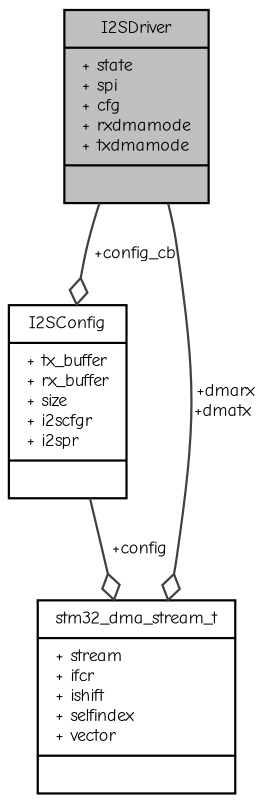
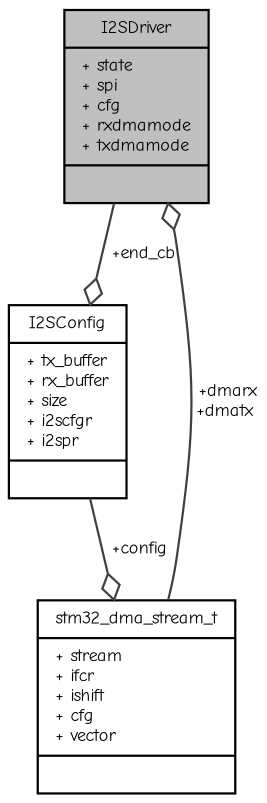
edge "I2SDriver" -> "I2SConfig": label " +config_cb" -> " +end_cb"
edge "I2SDriver" -> "stm32_dma_stream_t": reversed
node "stm32_dma_stream_t": text "+ selfindex" -> "+ cfg"
